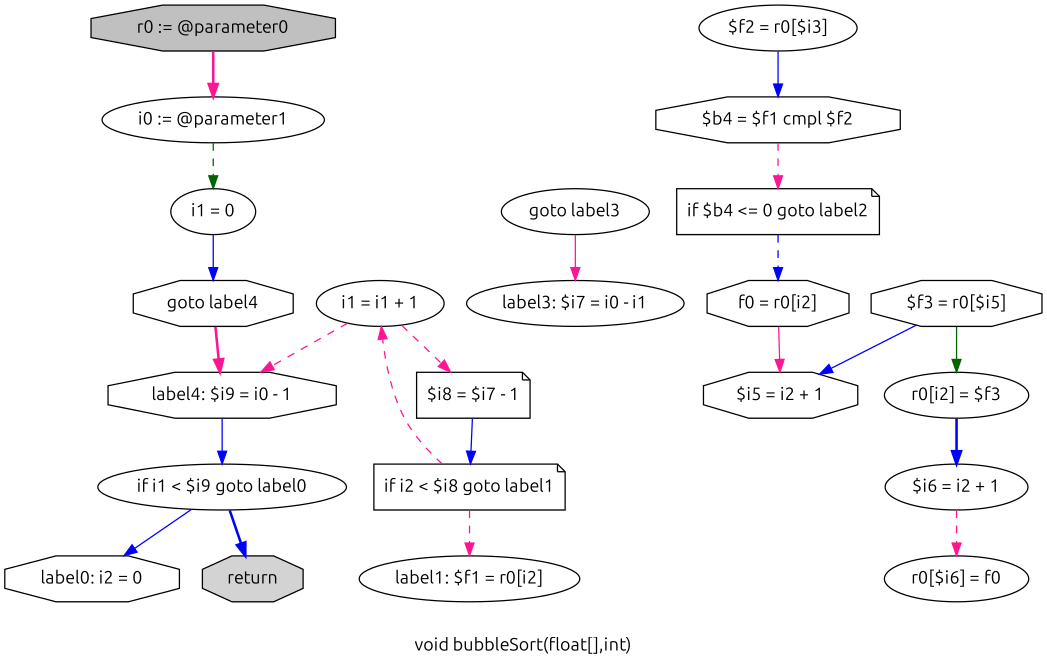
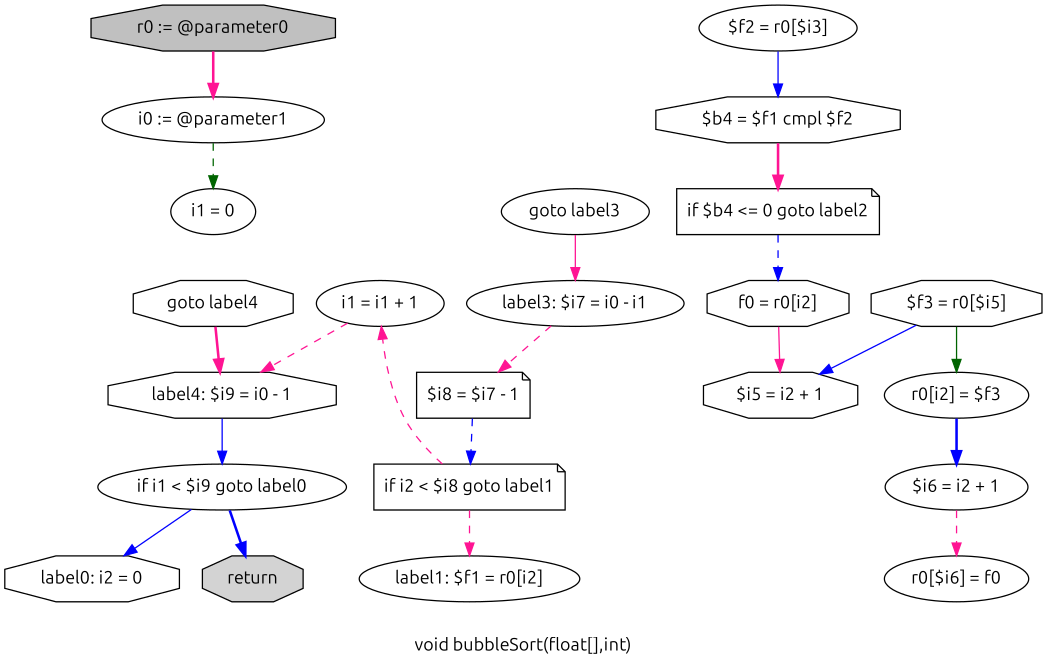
edge "$b4 = $f1 cmpl $f2" -> "if $b4 <= 0 goto label2": style dashed -> bold
edge "i1 = 0" -> "goto label4": removed
edge "i1 = i1 + 1" -> "$i8 = $i7 - 1": now "label3: $i7 = i0 - i1" -> "$i8 = $i7 - 1"
edge "$i8 = $i7 - 1" -> "if i2 < $i8 goto label1": style solid -> dashed
